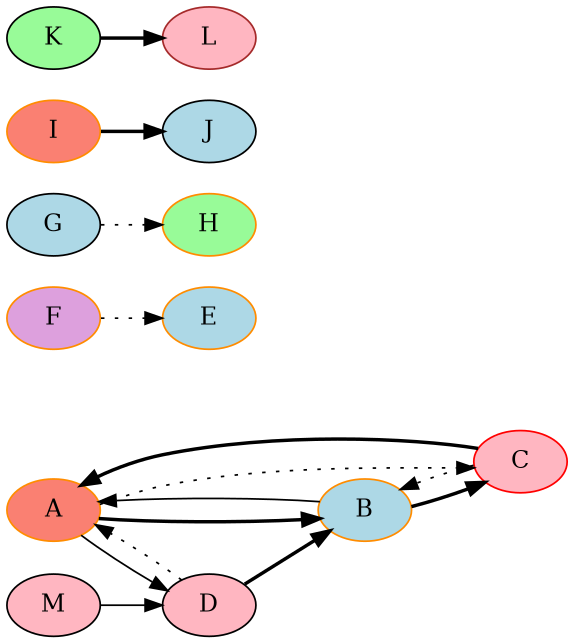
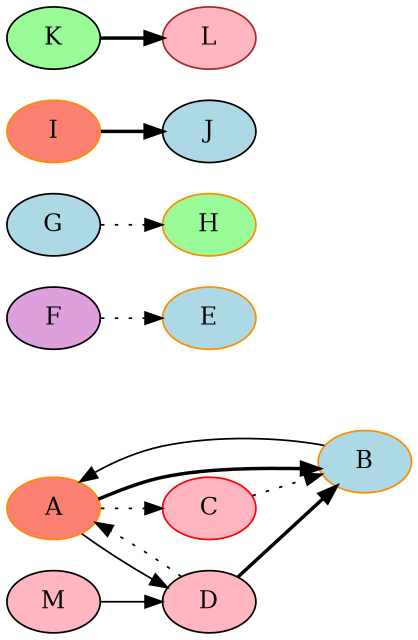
node "F": color darkorange -> black
edge "C" -> "A": removed
edge "B" -> "C": removed
